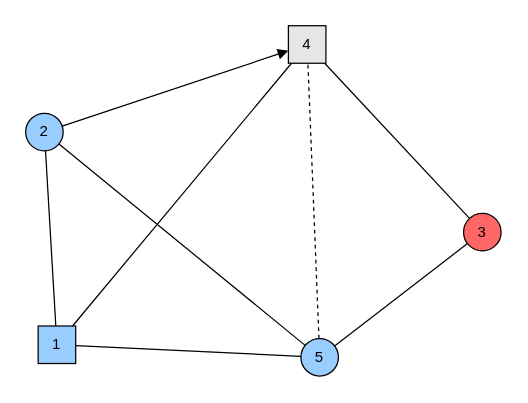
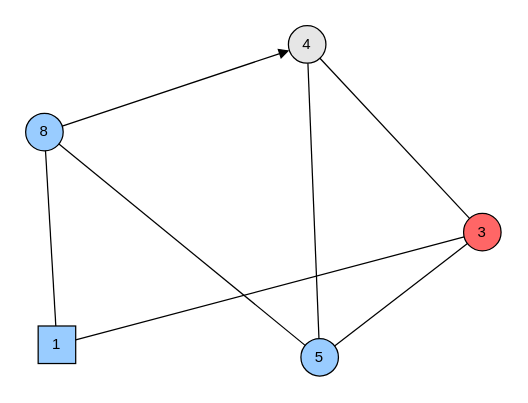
node "4": shape rectangle -> ellipse
node "2": label "2" -> "8"
edge "4" -- "1": now "3" -- "1"
edge "4" -- "5": style dashed -> solid
edge "1" -- "5": removed
